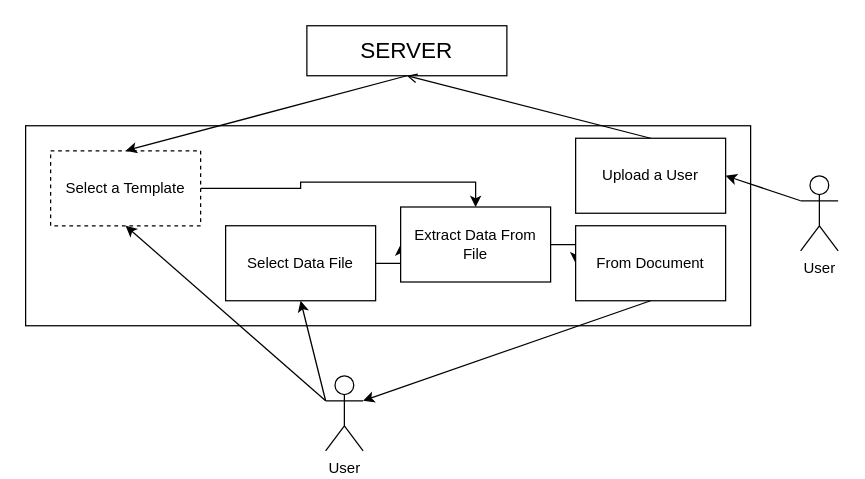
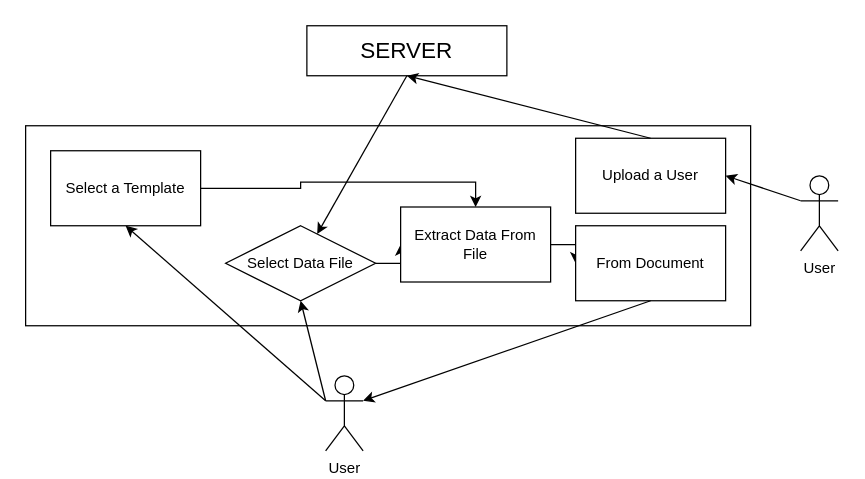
edge "Upload a User" -> "SERVER": arrowhead open -> classic
edge "SERVER" -> "Select a Template": now "SERVER" -> "Select Data File"
node "Select a Template": style dashed -> solid
node "Select Data File": shape rectangle -> diamond
